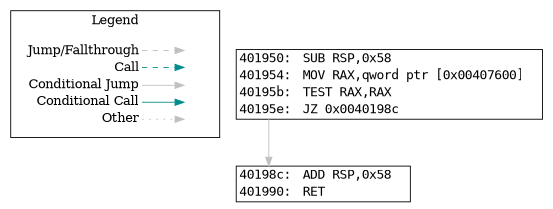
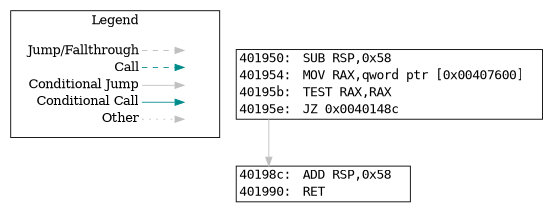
node "401950:": text "JZ 0x0040198c" -> "JZ 0x0040148c"
